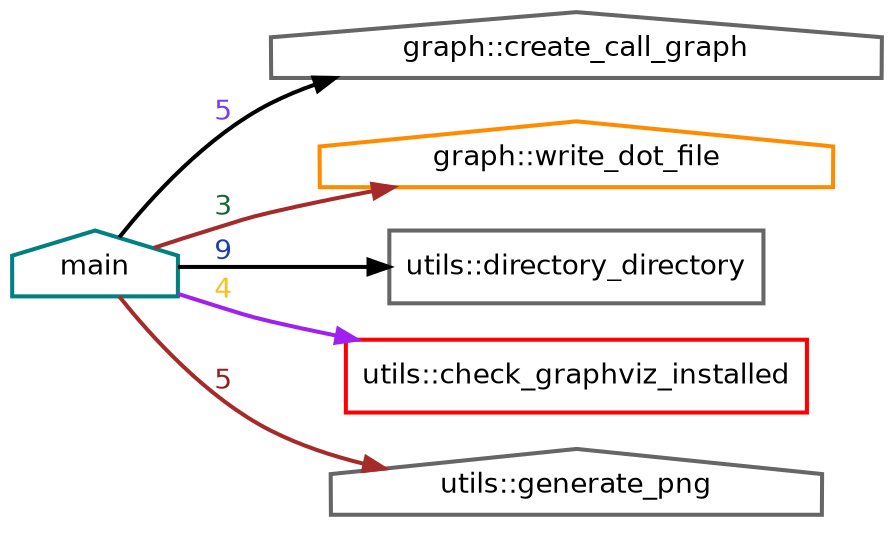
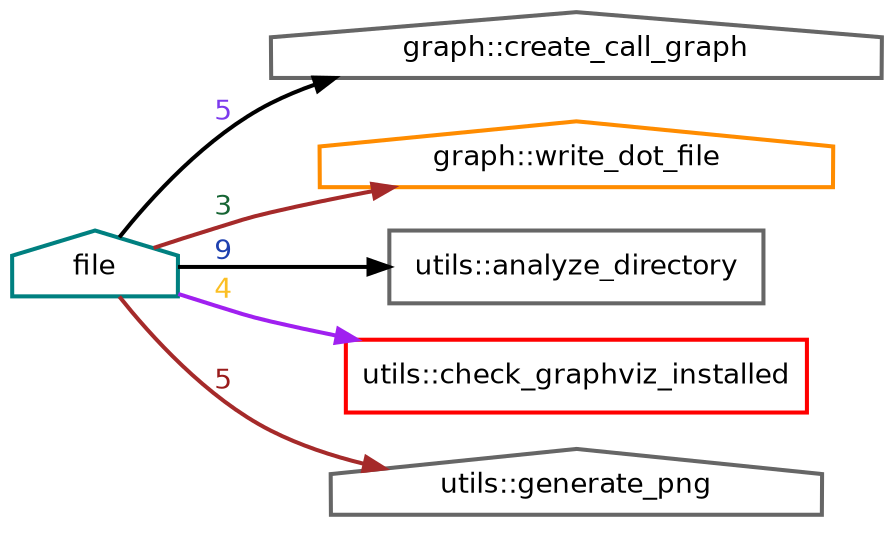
node "main": label "main" -> "file"
node "utils::directory_directory": label "utils::directory_directory" -> "utils::analyze_directory"
